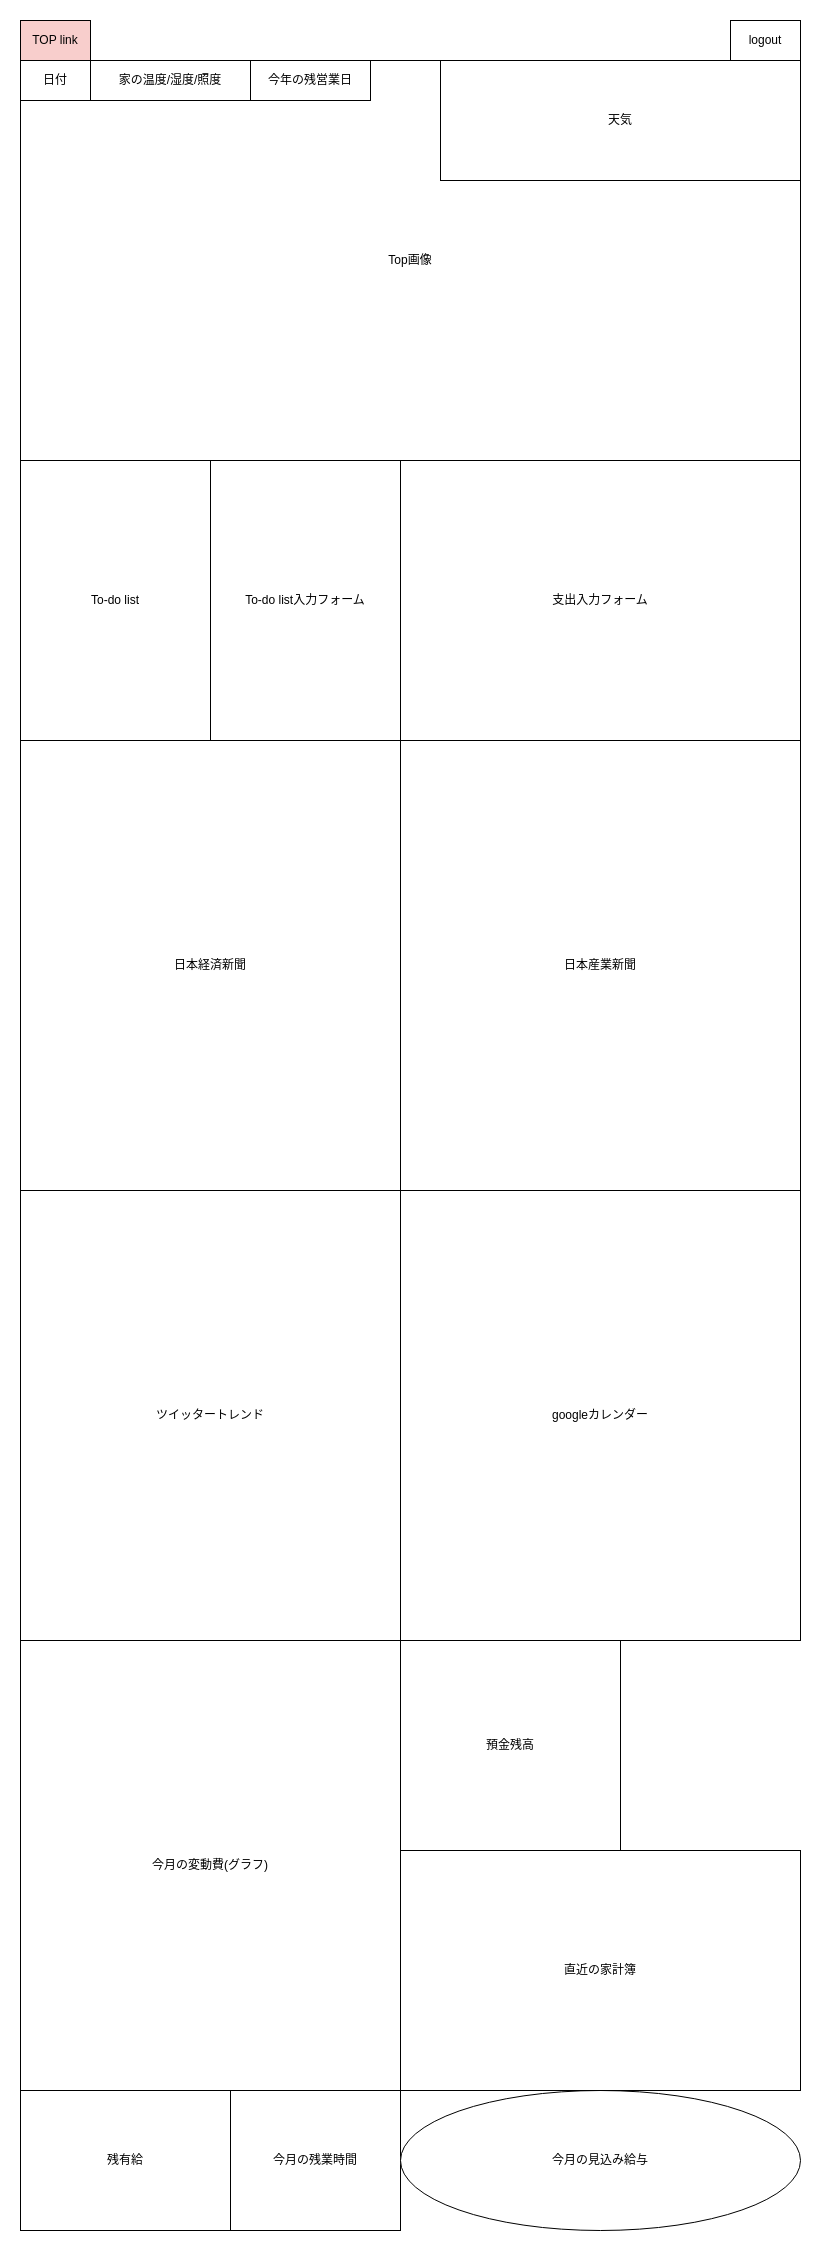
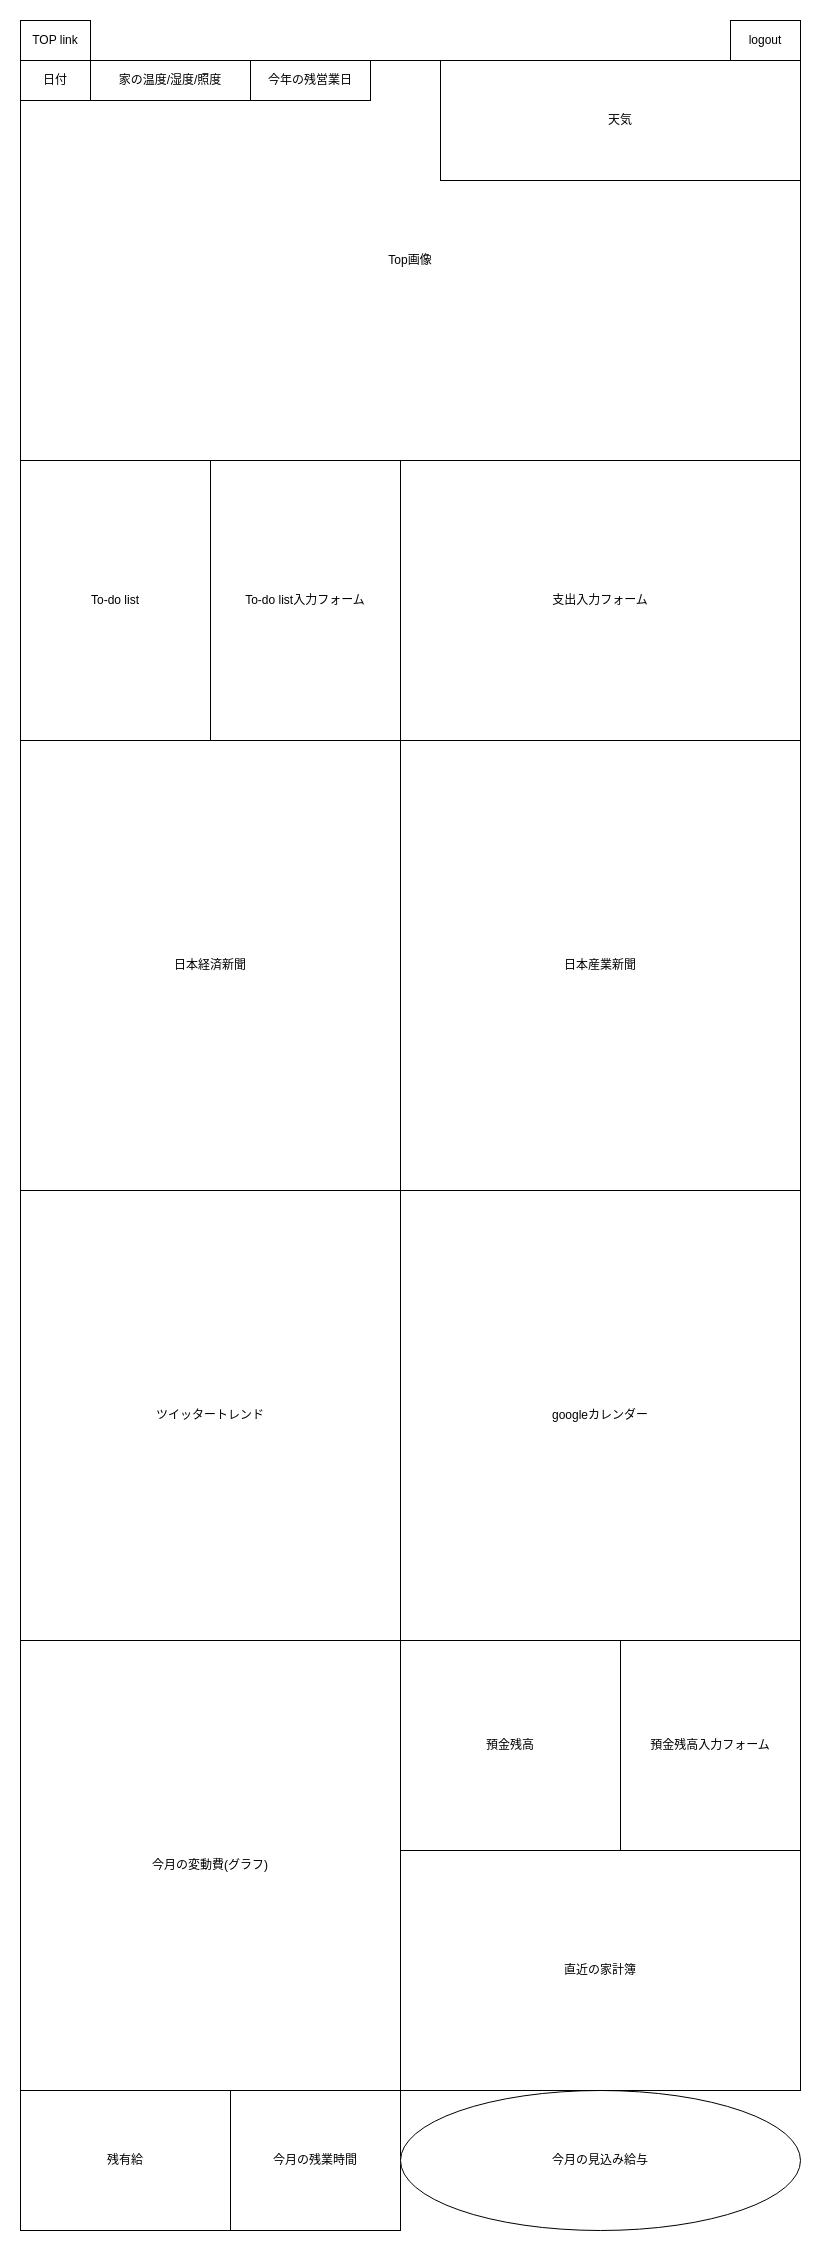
node "TOP link": fillcolor #f8cecc -> #ffffff
node "預金残高入力フォーム": added
